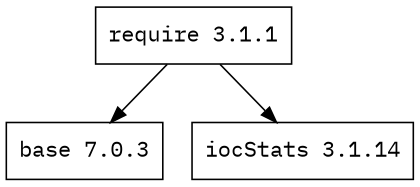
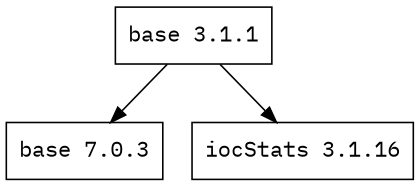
node "require 3.1.1": label "require 3.1.1" -> "base 3.1.1"
node "iocStats 3.1.14": label "iocStats 3.1.14" -> "iocStats 3.1.16"
